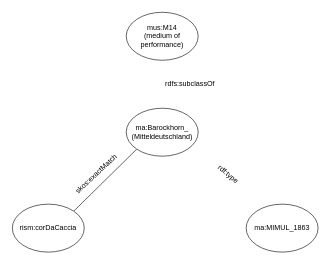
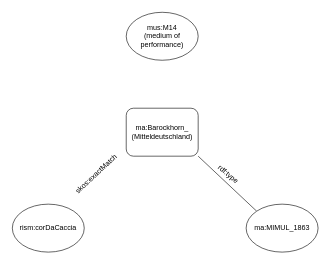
node "rdfs:subclassOf": removed
node "ma:Barockhorn_ (Mitteldeutschland)": shape ellipse -> rounded rectangle
edge "ma:Barockhorn_ (Mitteldeutschland)" -- "rism:corDaCaccia": removed
edge "ma:Barockhorn_ (Mitteldeutschland)" -- "ma:MIMUL_1863": added
